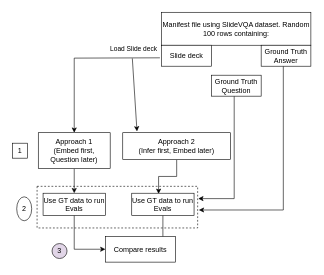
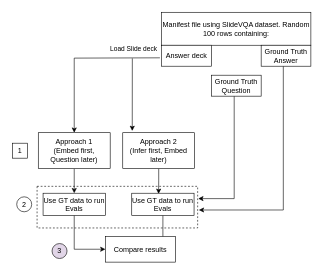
node "Slide deck": label "Slide deck" -> "Answer deck"
node "Approach 2 (Infer first, Embed later)": size 108x27 -> 72x36
node "2": size 15x24 -> 15x15
